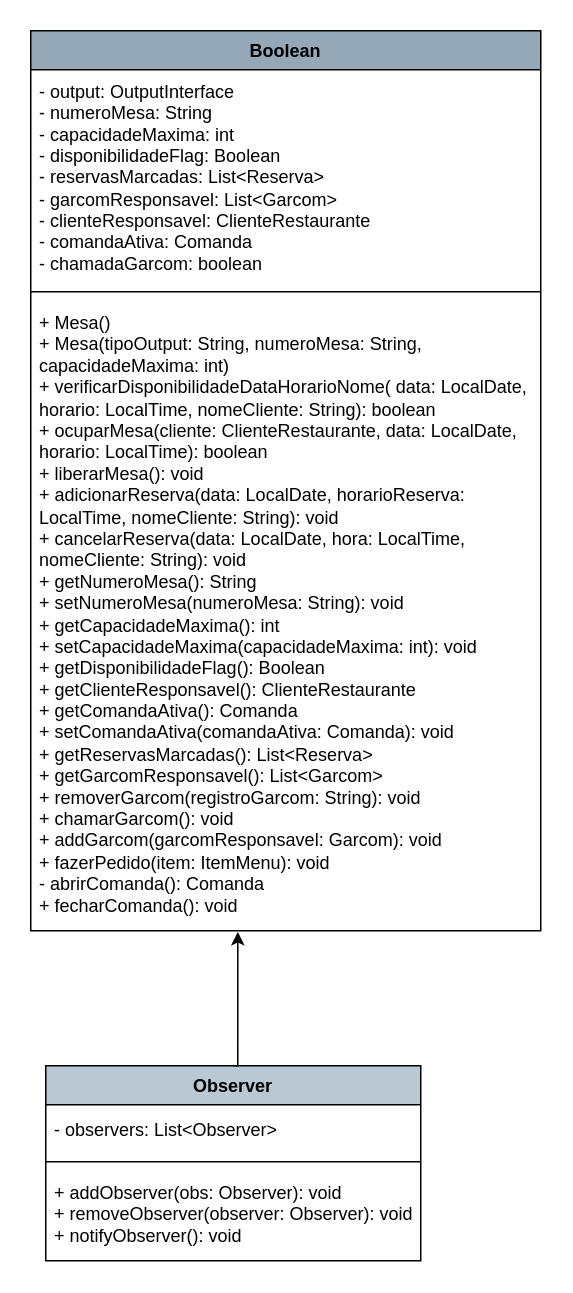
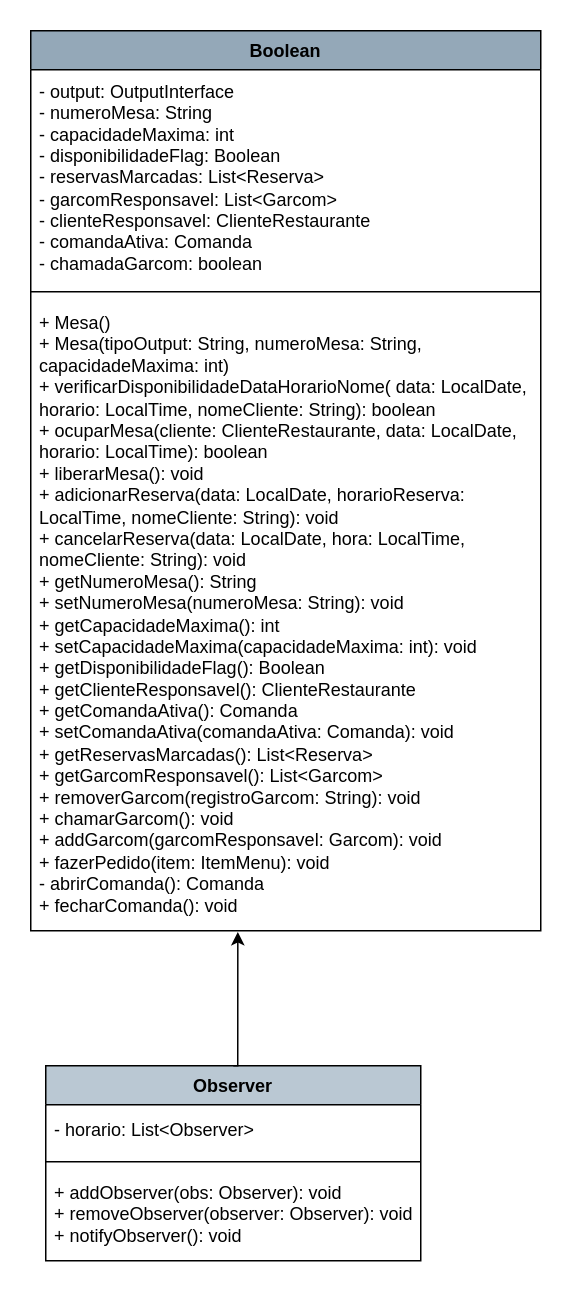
node "- observers: List<Observer>": label "- observers: List<Observer>" -> "- horario: List<Observer>"
